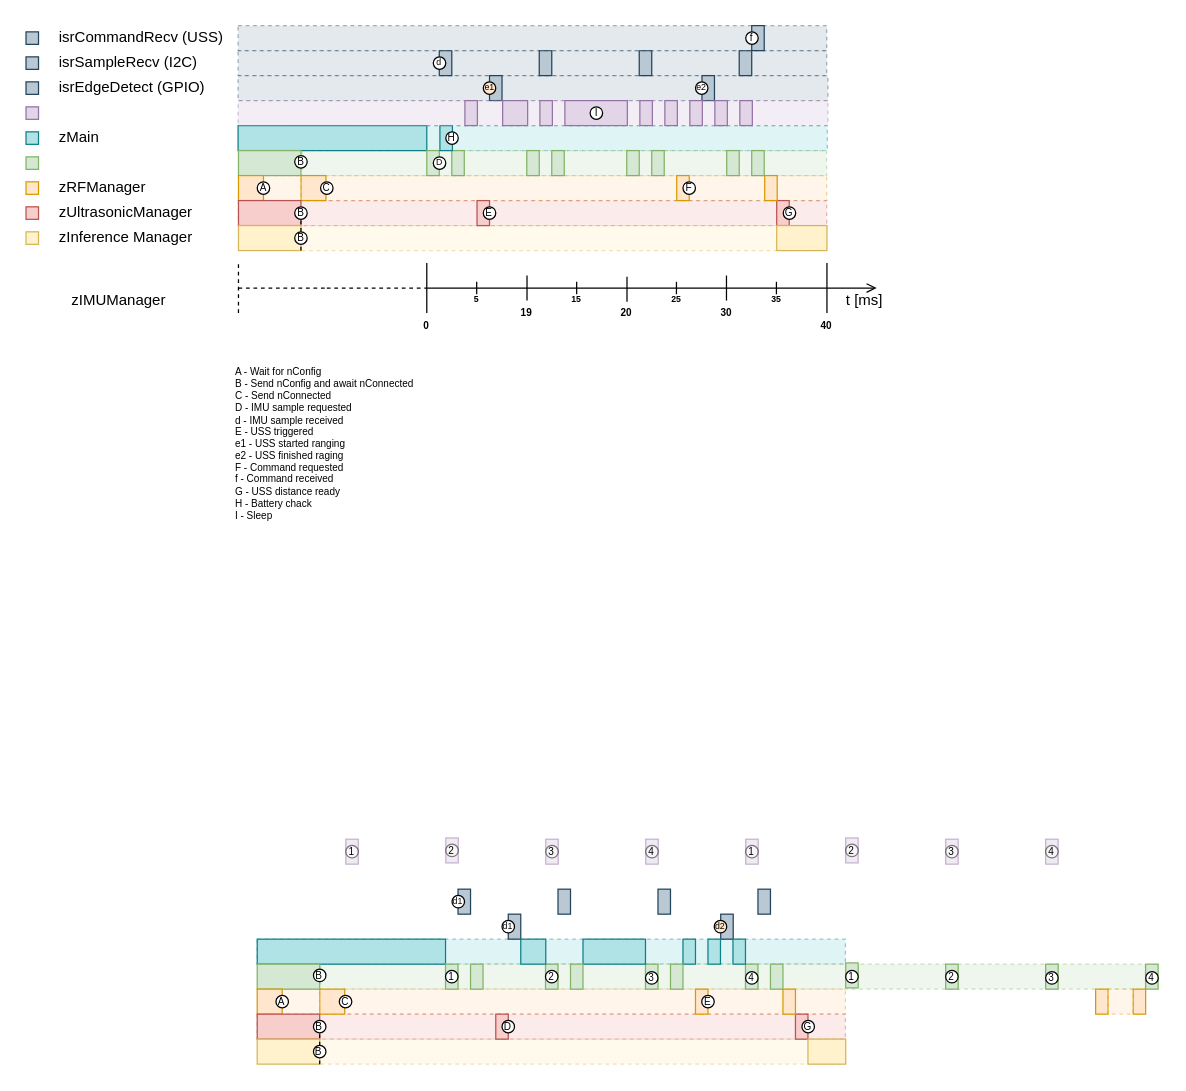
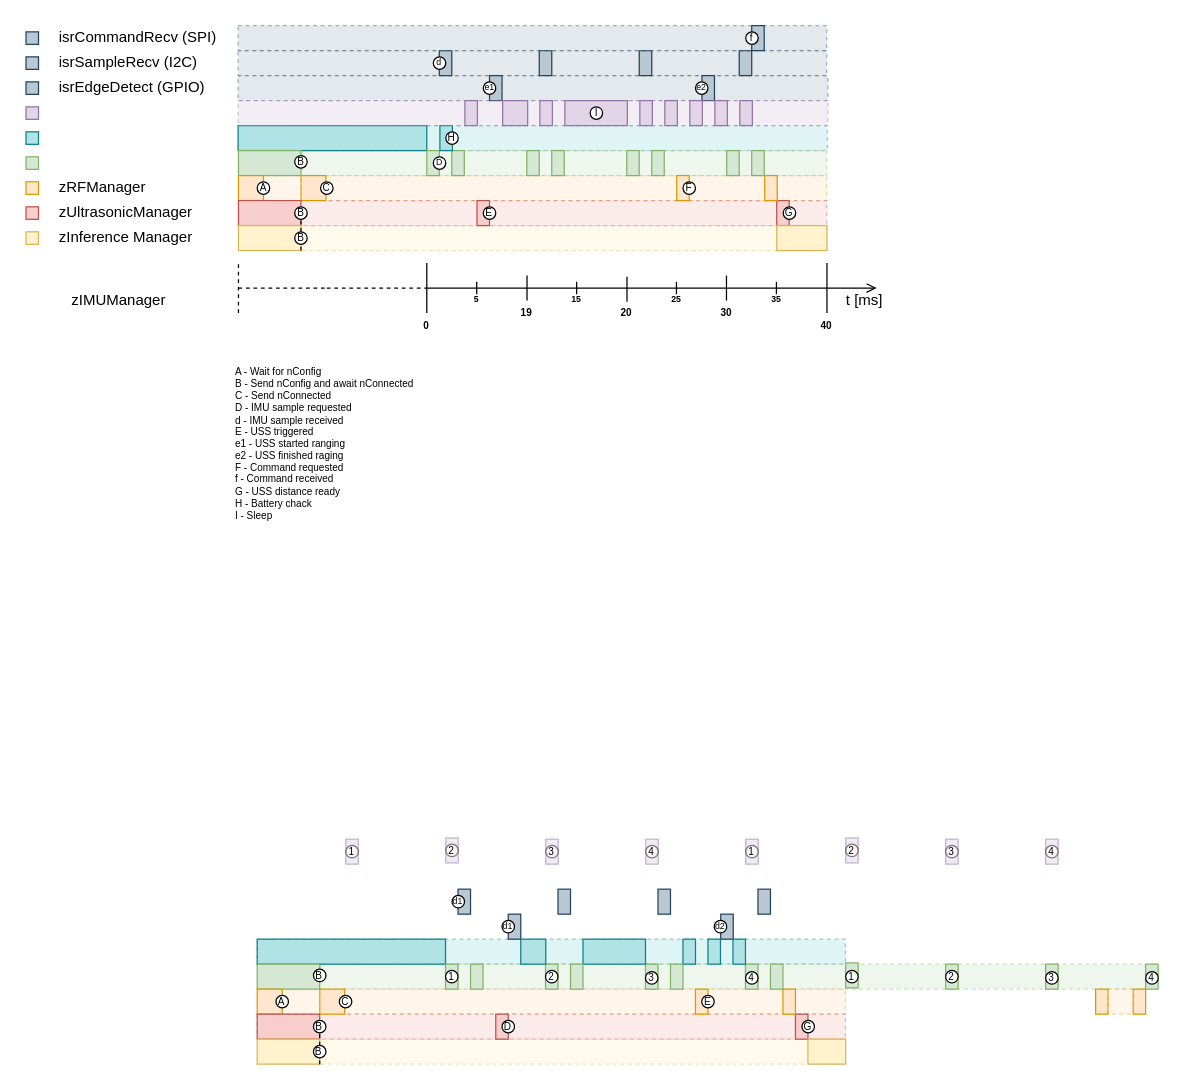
node "isrCommandRecv (USS)": label "isrCommandRecv (USS)" -> "isrCommandRecv (SPI)"
node "e1": fillcolor #ffe6cc -> #ffffff
node "zMain": removed
node "d2": fillcolor #ffe6cc -> #ffffff
